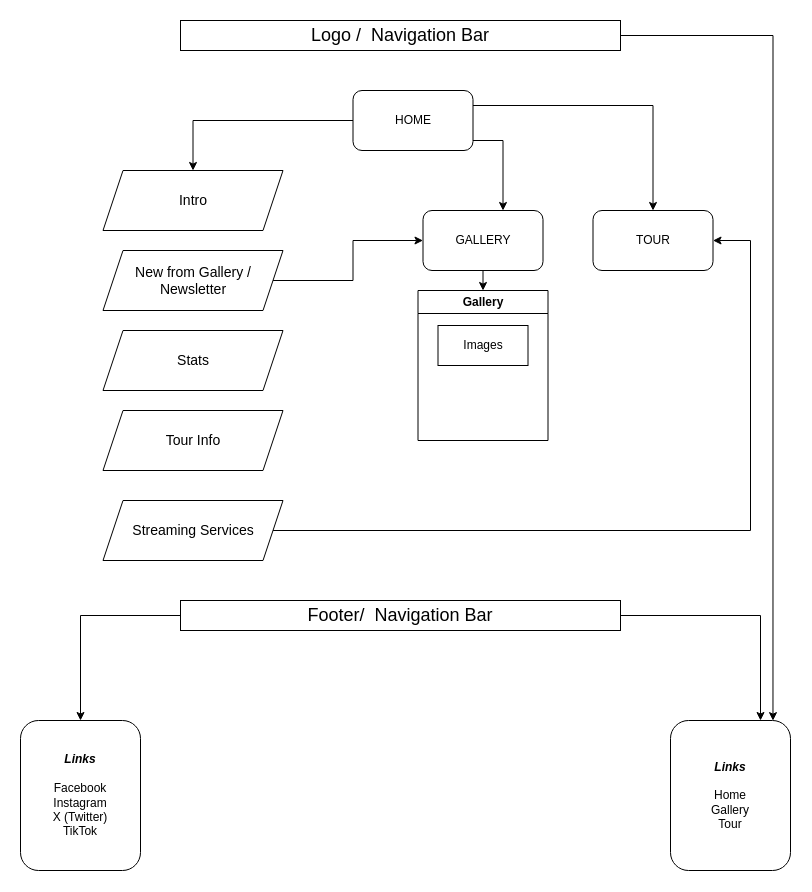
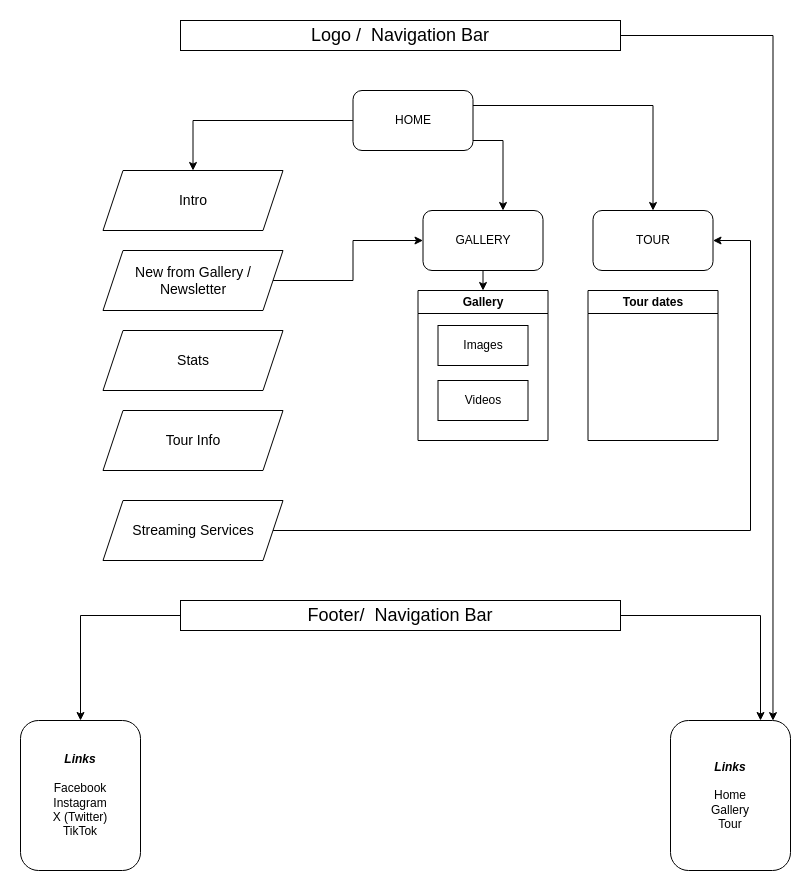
node "Tour dates": added
node "Videos": added
